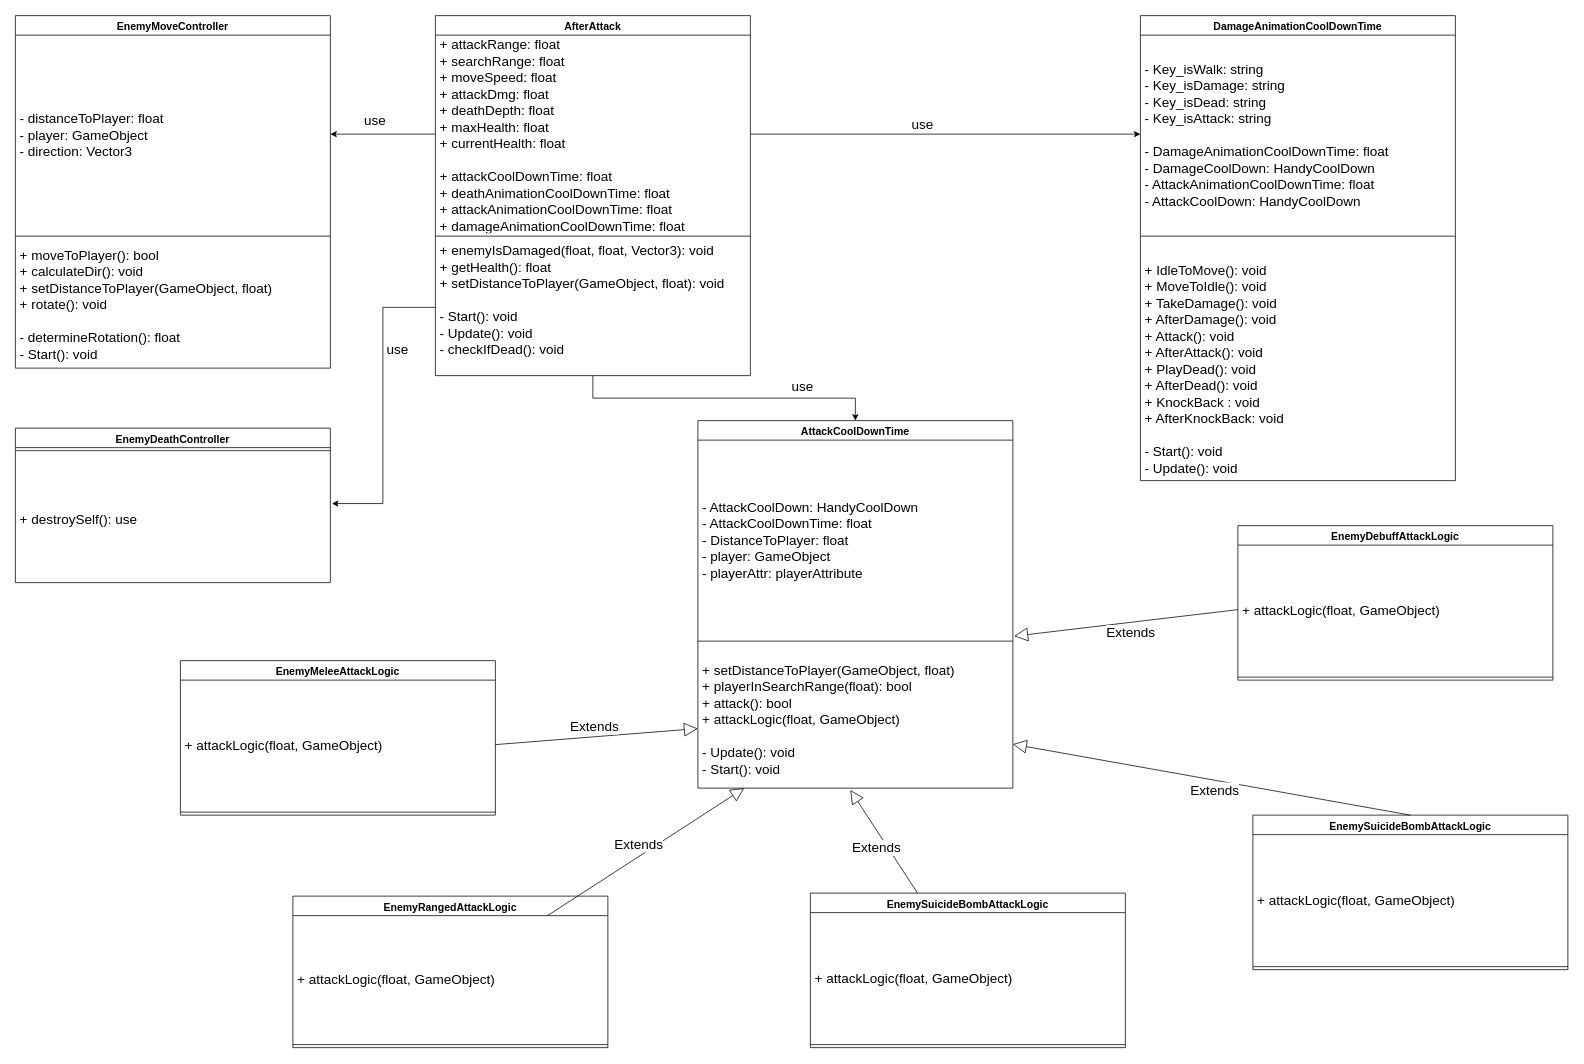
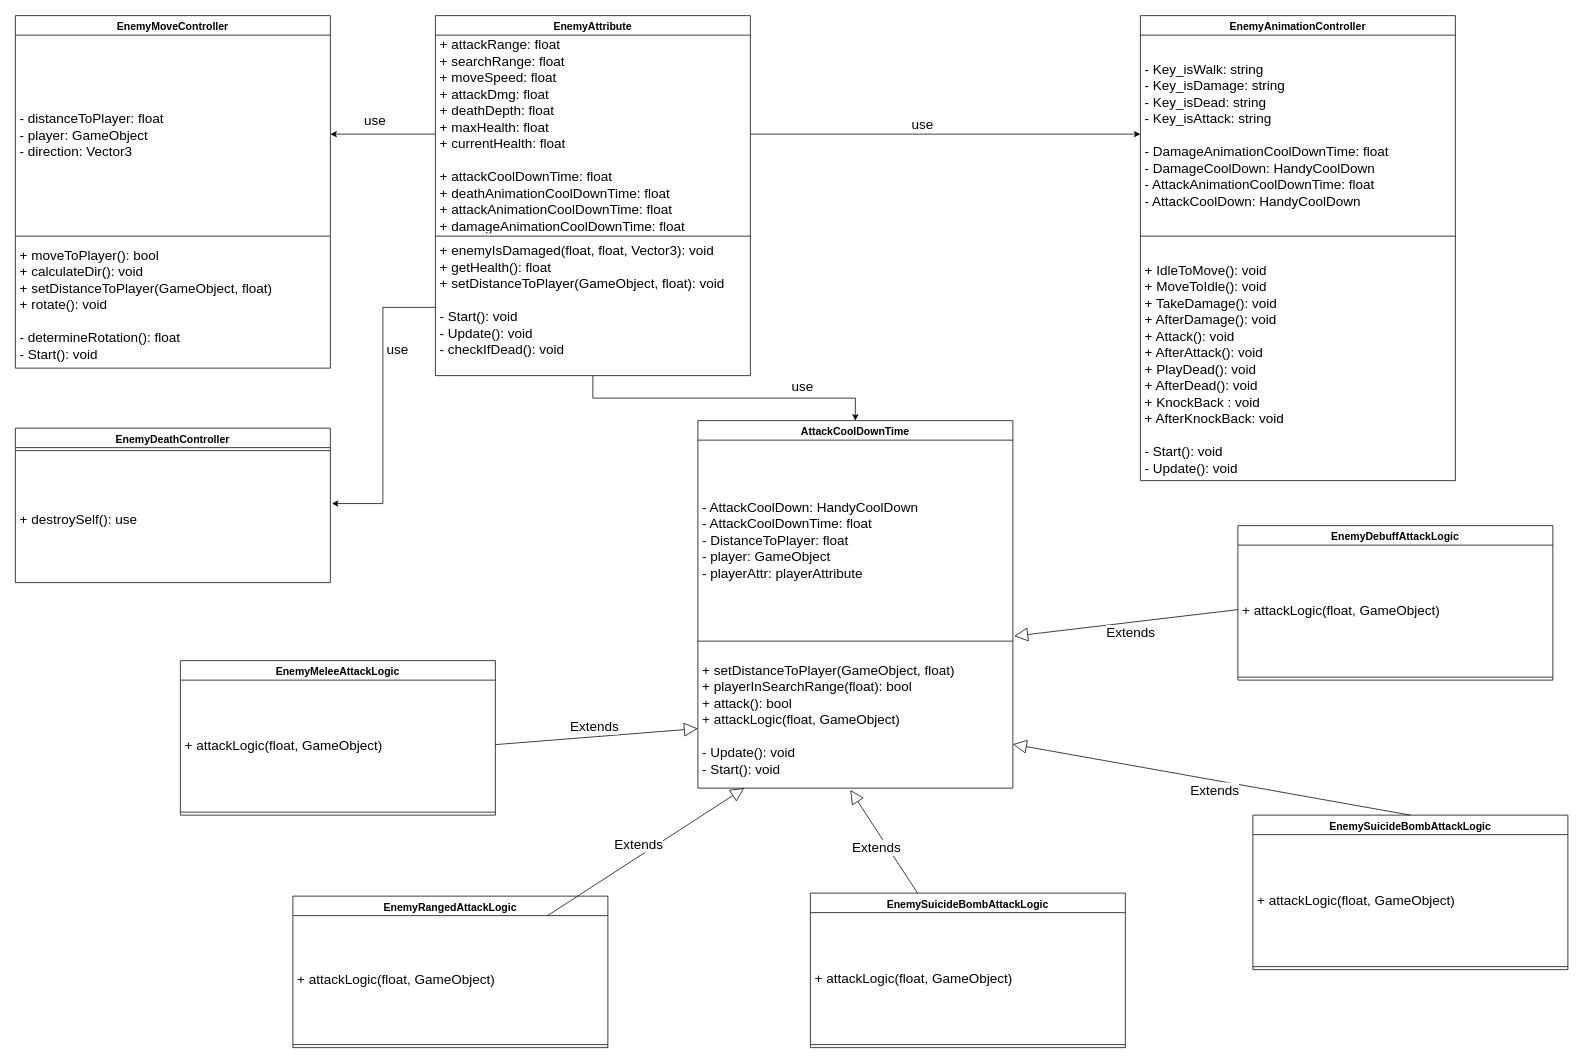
node "AfterAttack": label "AfterAttack" -> "EnemyAttribute"
node "DamageAnimationCoolDownTime": label "DamageAnimationCoolDownTime" -> "EnemyAnimationController"
